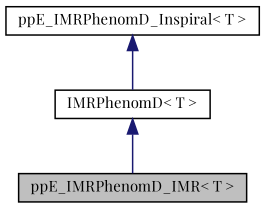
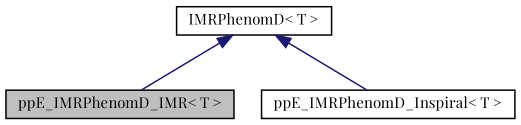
edge "IMRPhenomD< T >" -> "ppE_IMRPhenomD_Inspiral< T >": reversed
